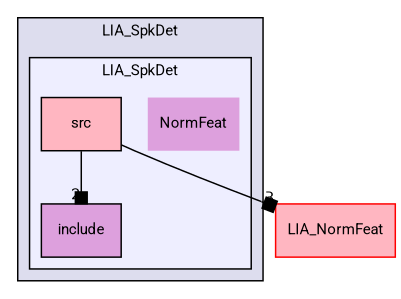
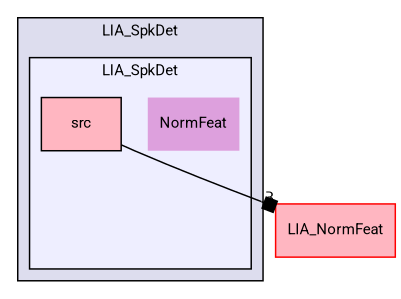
node "include": removed
